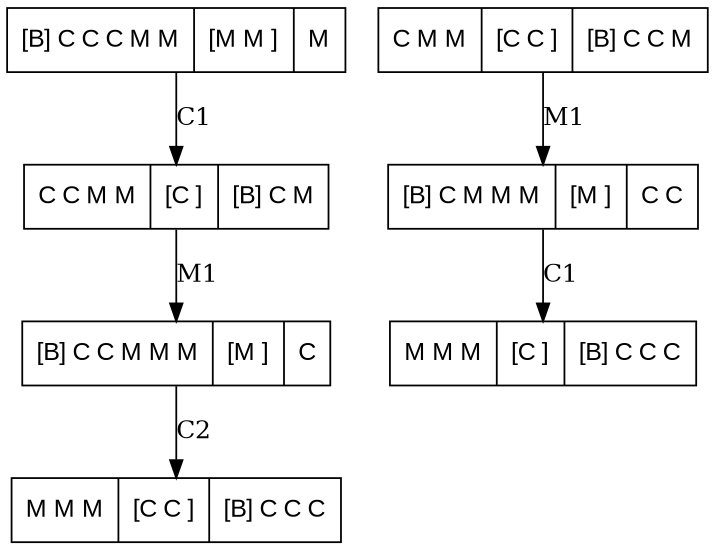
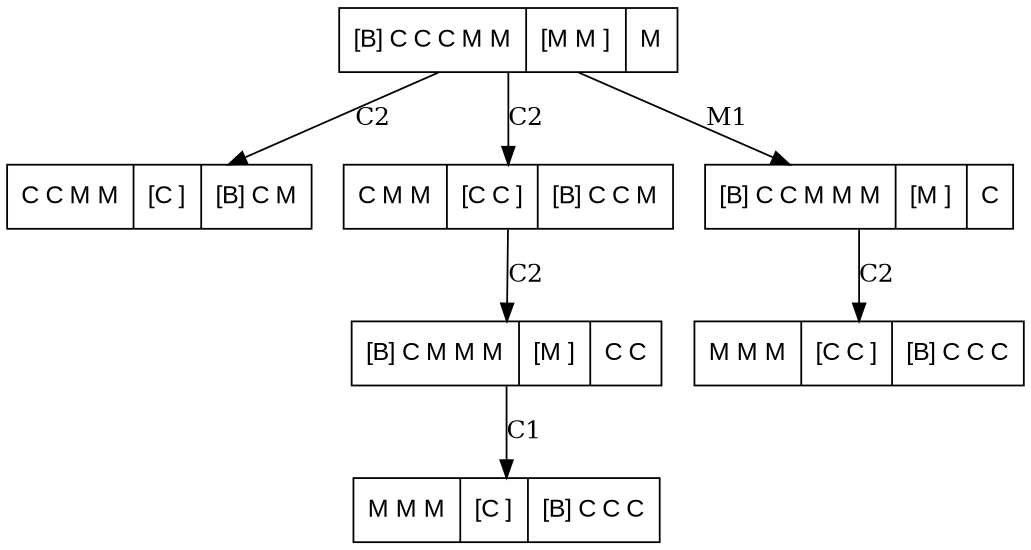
edge "[B] C C C M M" -> "C M M": added, label "C2"
edge "[B] C C C M M" -> "C C M M": label "C1" -> "C2"
edge "C M M" -> "[B] C M M M": label "M1" -> "C2"
edge "C C M M" -> "[B] C C M M M": now "[B] C C C M M" -> "[B] C C M M M"
